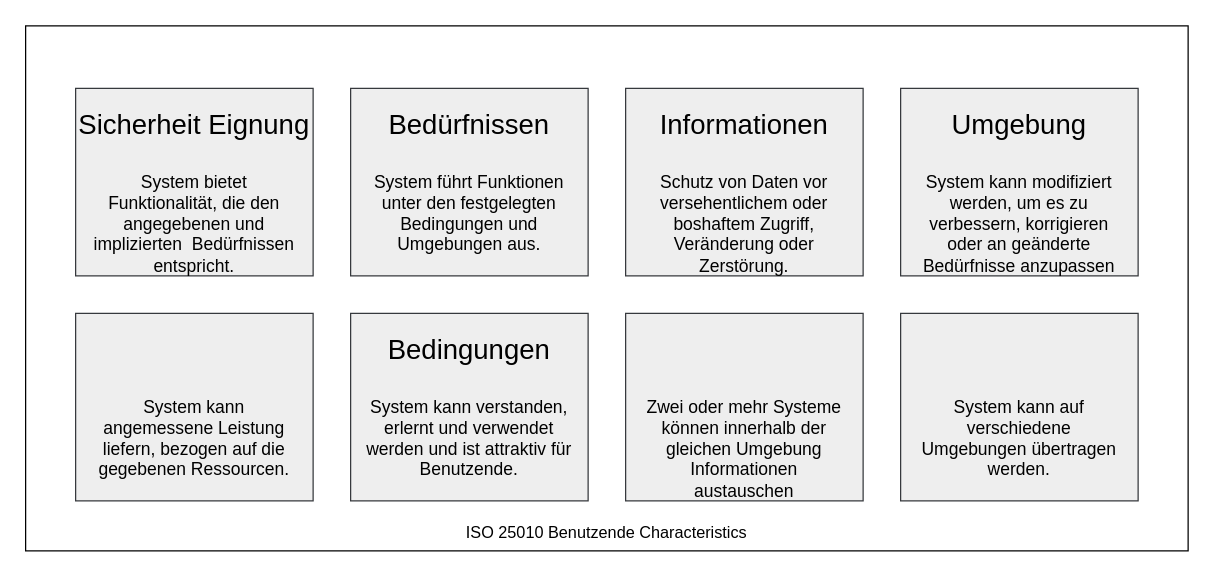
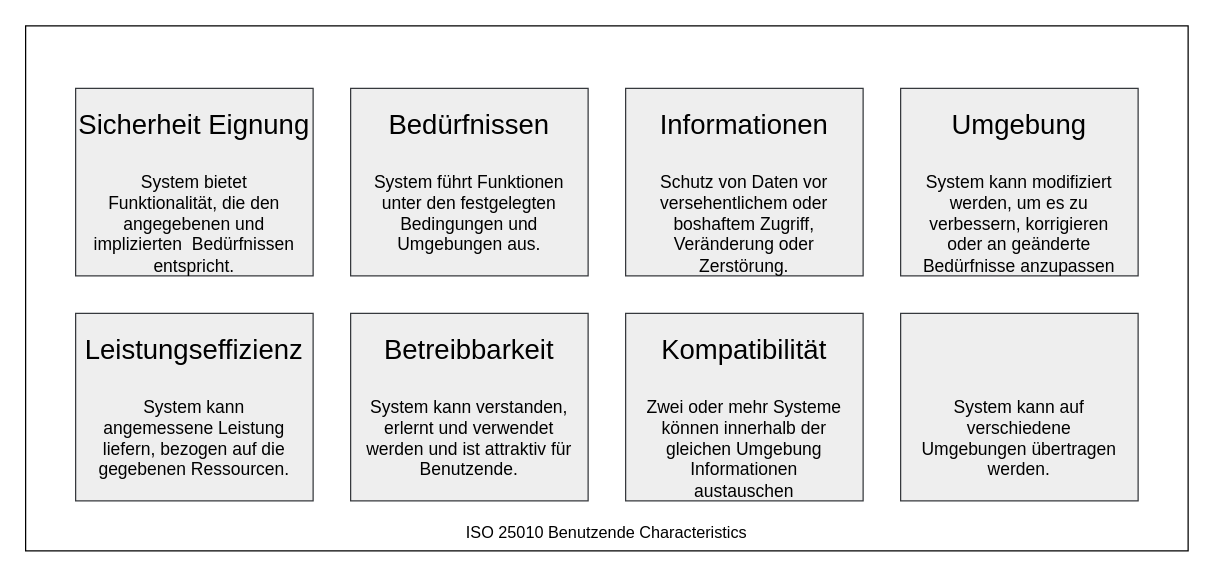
node "Leistungseffizienz": added
node "Bedingungen": label "Bedingungen" -> "Betreibbarkeit"
node "Kompatibilität": added
